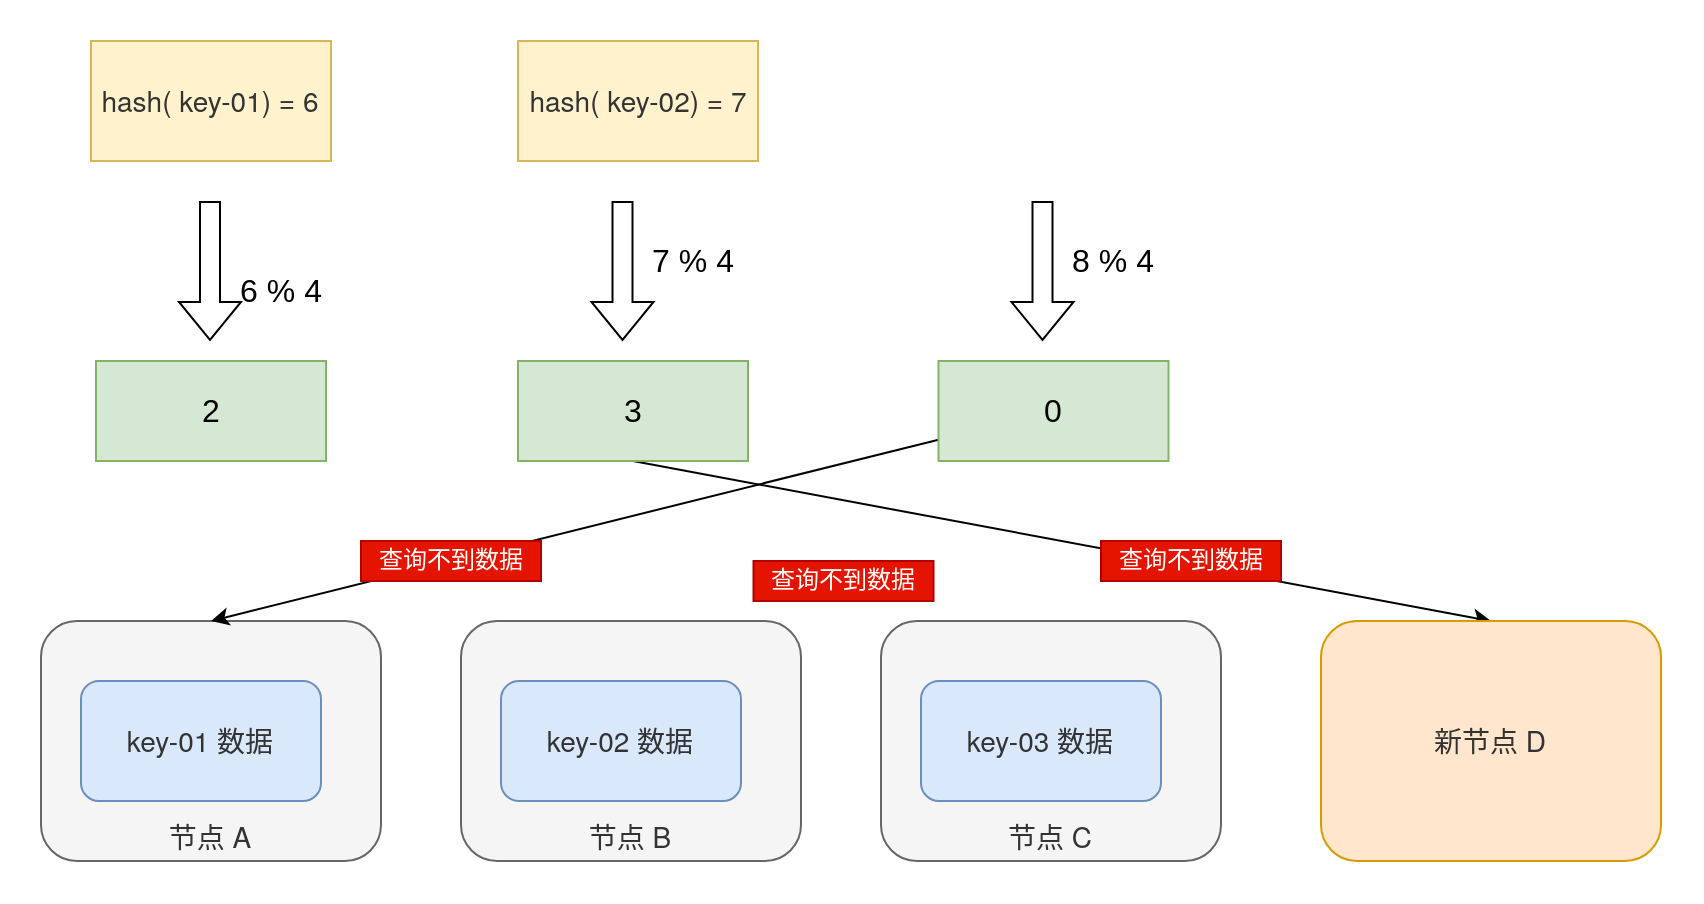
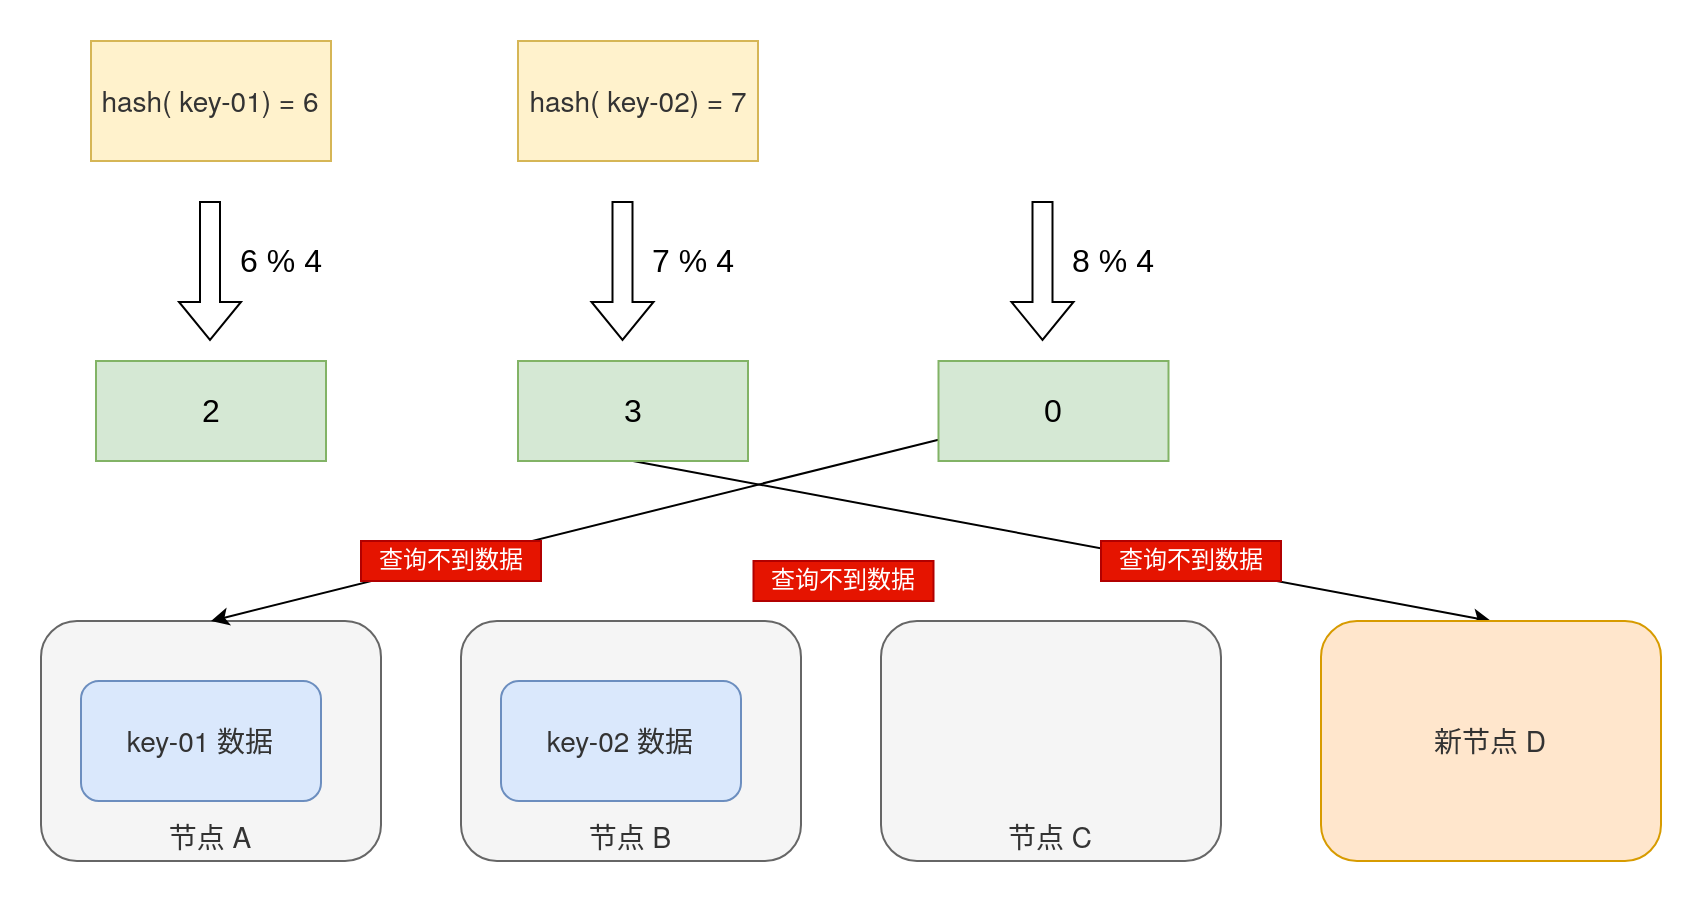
node "6 % 4": moved (281, 291) -> (281, 261)
node "key-03 数据": removed
